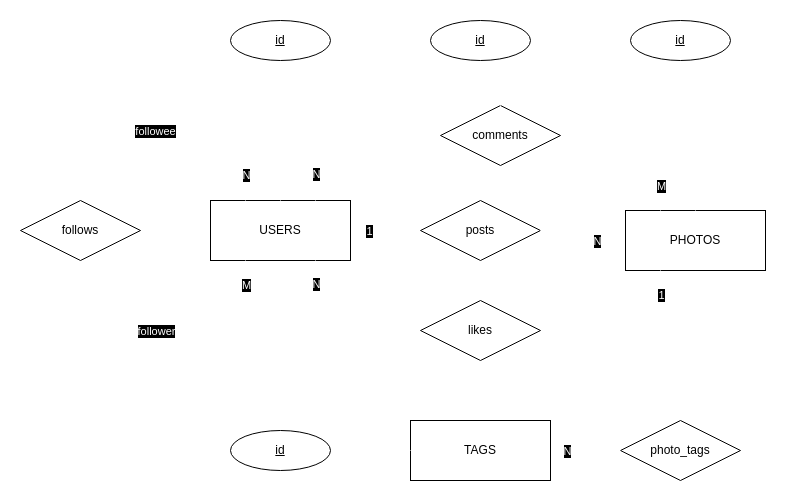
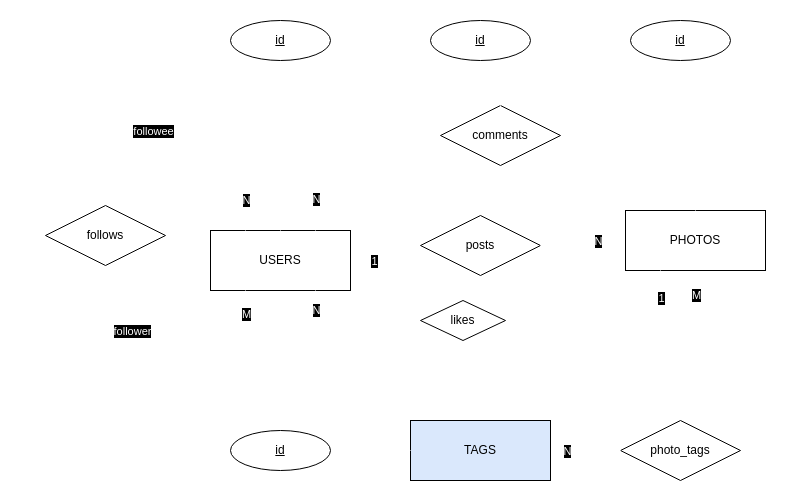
edge "comments" -- "PHOTOS": removed, label "M"
node "follows": moved (81, 231) -> (106, 236)
node "USERS": moved (281, 231) -> (281, 261)
node "posts": moved (481, 231) -> (481, 246)
edge "PHOTOS" -- "photo_tags": added, label "M"
node "likes": size 120x60 -> 85x40
node "TAGS": fillcolor #ffffff -> #dae8fc
edge "TAGS" -> "photo_tags": arrowhead diamond -> none
